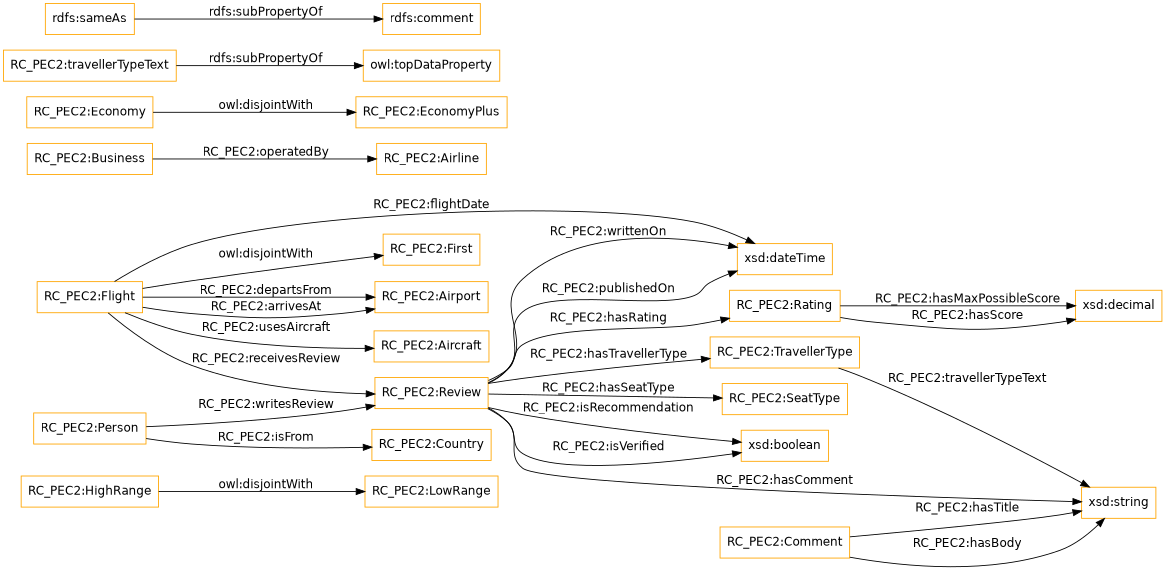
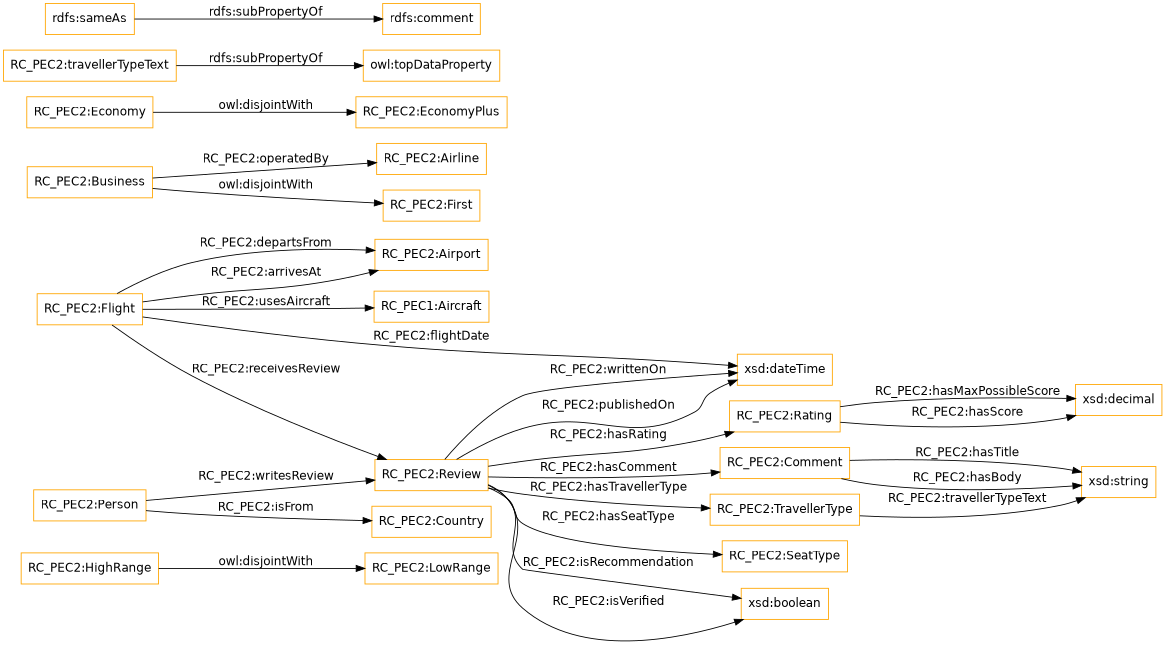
edge "RC_PEC2:Flight" -> "RC_PEC2:First": now "RC_PEC2:Business" -> "RC_PEC2:First"
node "RC_PEC2:Aircraft": label "RC_PEC2:Aircraft" -> "RC_PEC1:Aircraft"
edge "RC_PEC2:Review" -> "xsd:string": now "RC_PEC2:Review" -> "RC_PEC2:Comment"
